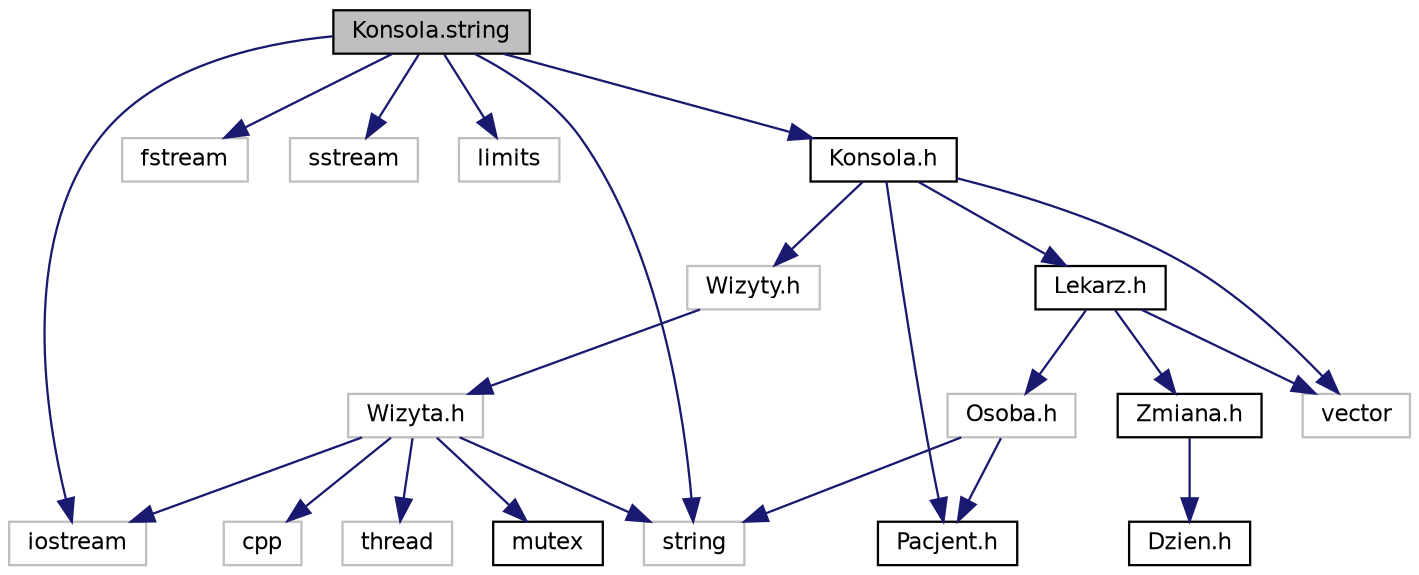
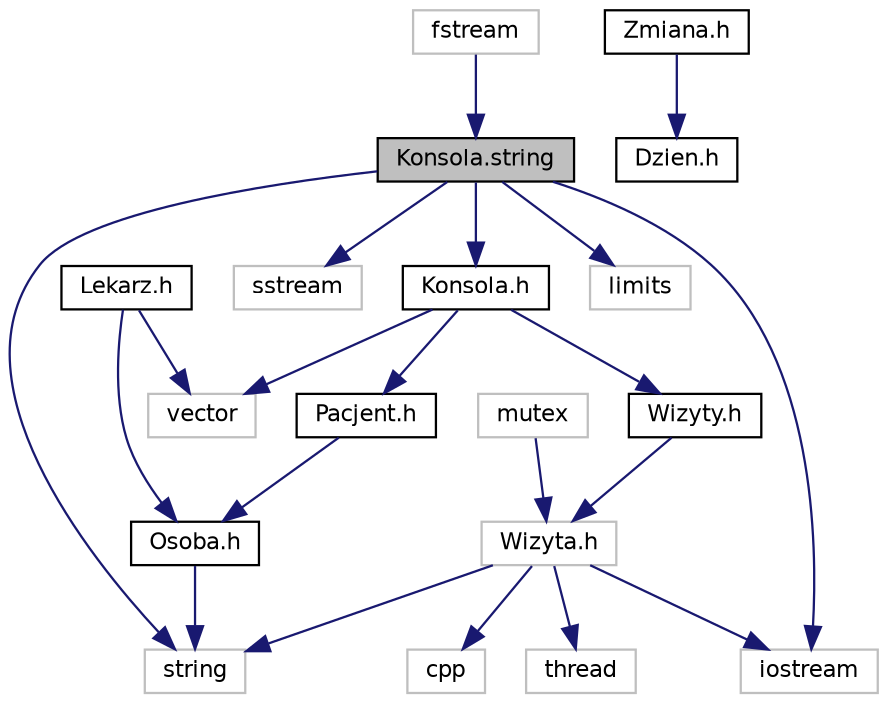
edge "Konsola.string" -> "fstream": reversed
edge "Konsola.h" -> "Lekarz.h": removed
node "Wizyty.h": color grey75 -> black
edge "Lekarz.h" -> "Zmiana.h": removed
node "Osoba.h": color grey75 -> black
edge "Osoba.h" -> "Pacjent.h": reversed
edge "Wizyta.h" -> "mutex": reversed
node "mutex": color black -> grey75
